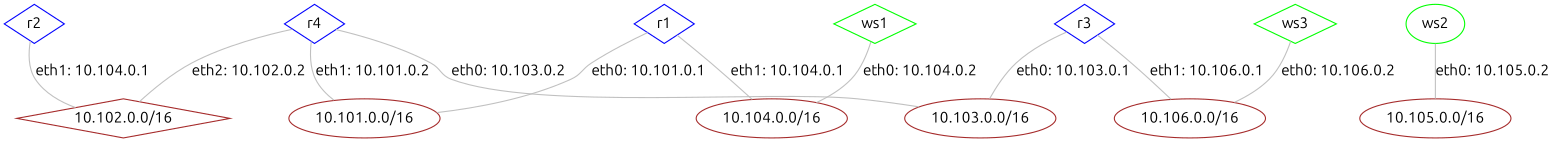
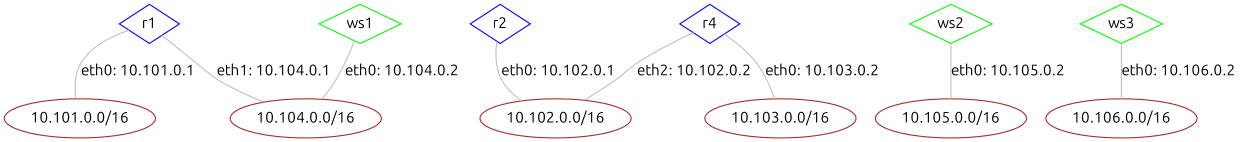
node "r3": removed
node "ws2": shape ellipse -> diamond
edge "r2" -- "10.102.0.0/16": label "eth1: 10.104.0.1" -> "eth0: 10.102.0.1"
edge "r4" -- "10.101.0.0/16": removed, label "eth1: 10.101.0.2"
node "10.102.0.0/16": shape diamond -> ellipse
